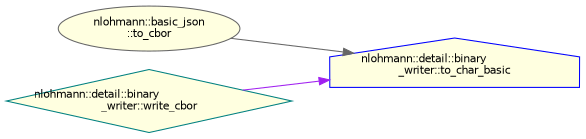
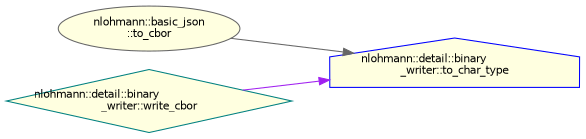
node "nlohmann::detail::binary _writer::to_char_basic": label "nlohmann::detail::binary _writer::to_char_basic" -> "nlohmann::detail::binary _writer::to_char_type"
